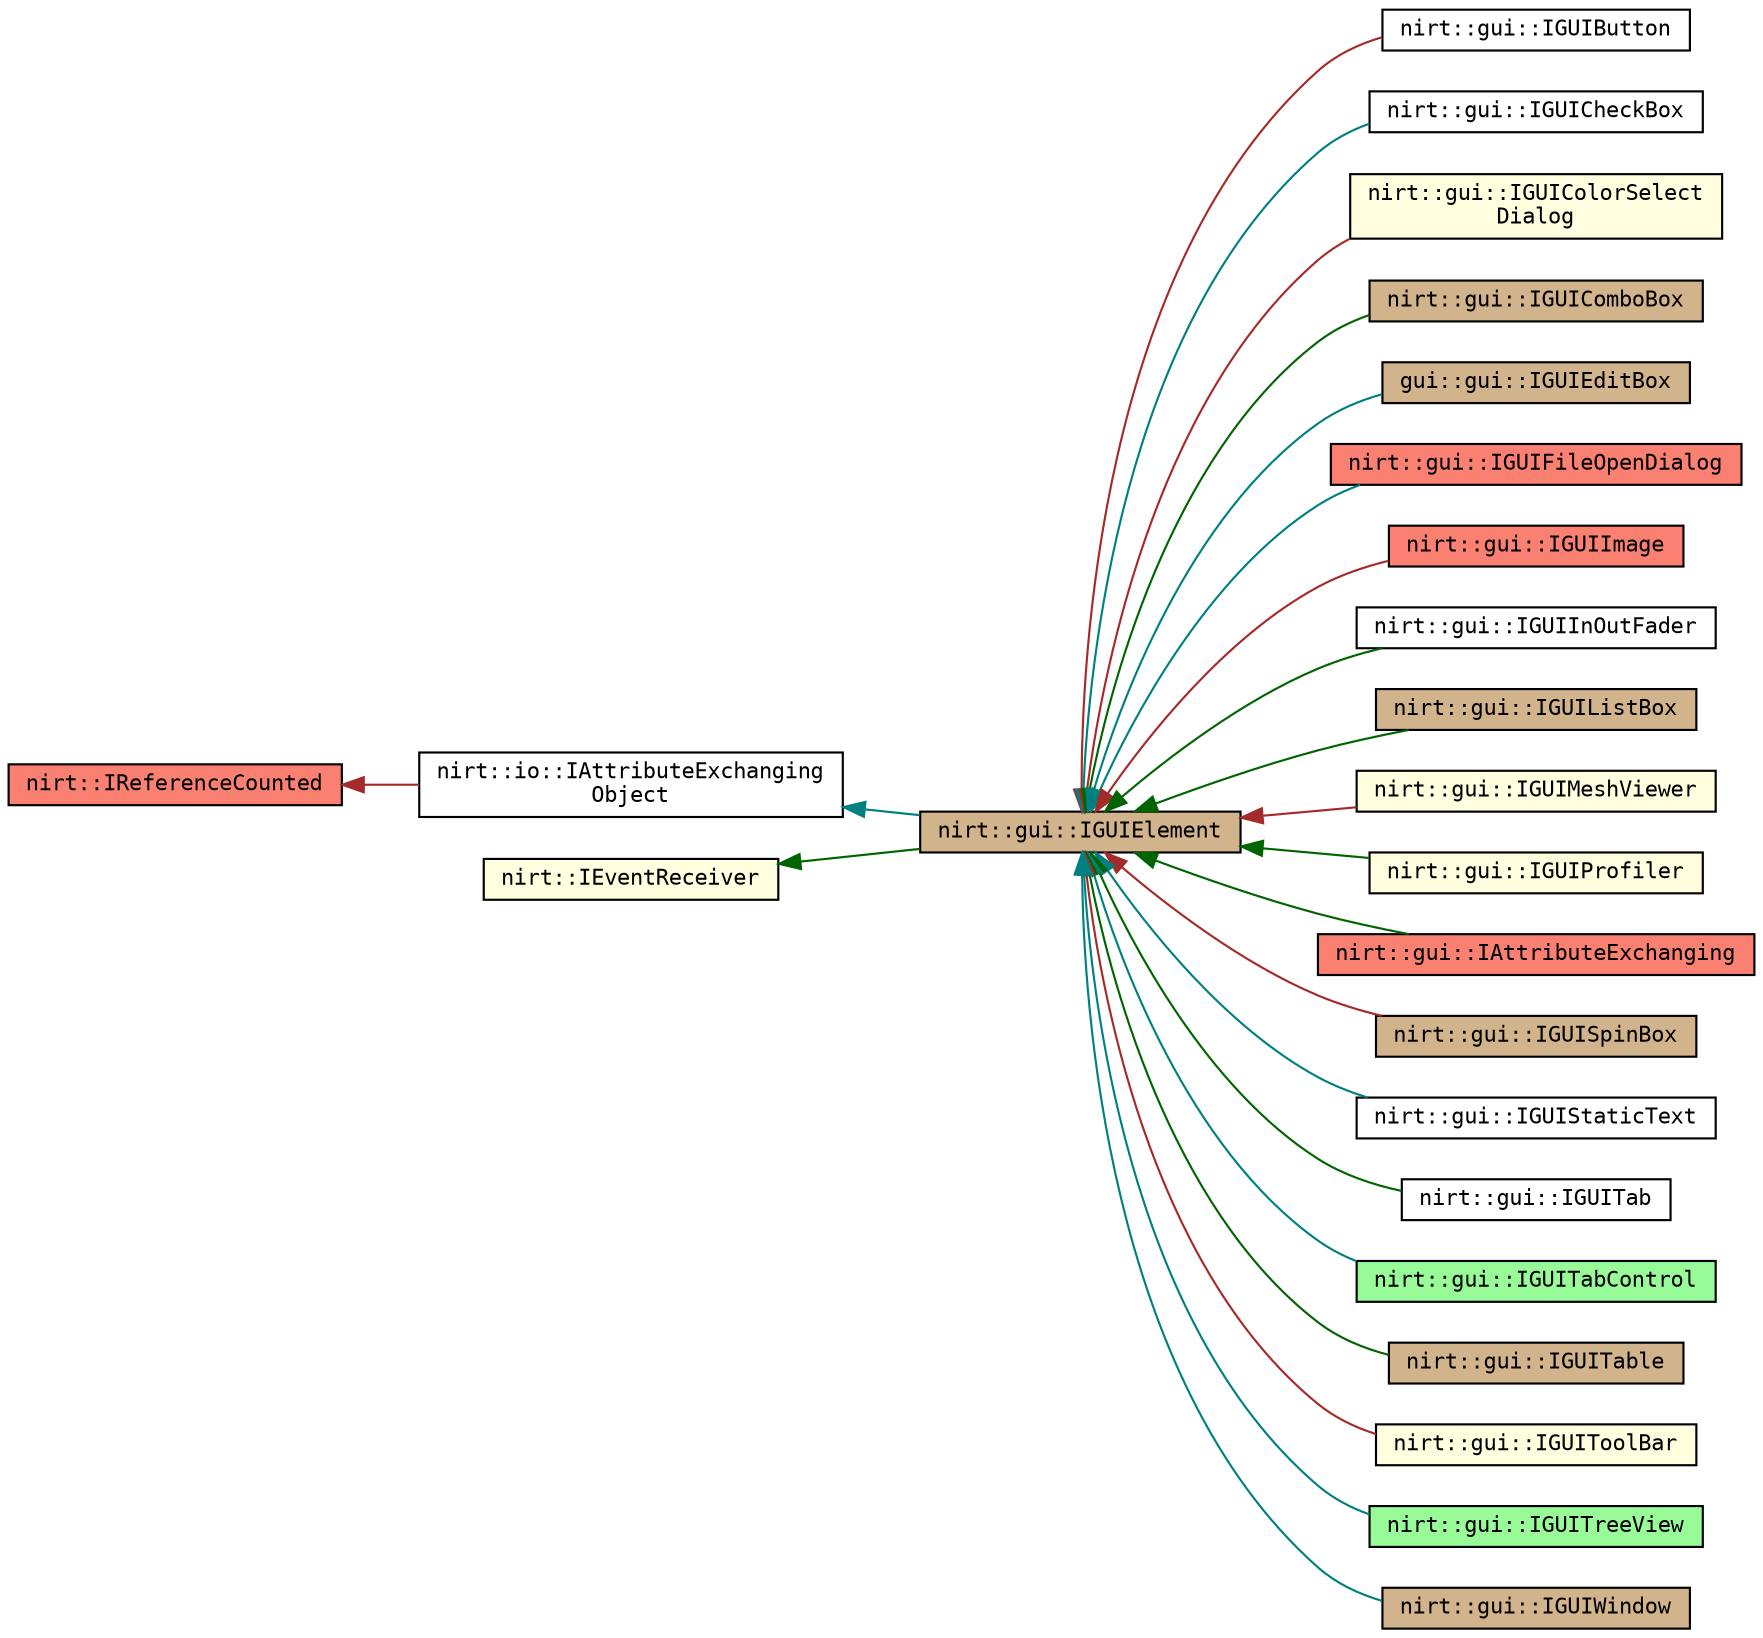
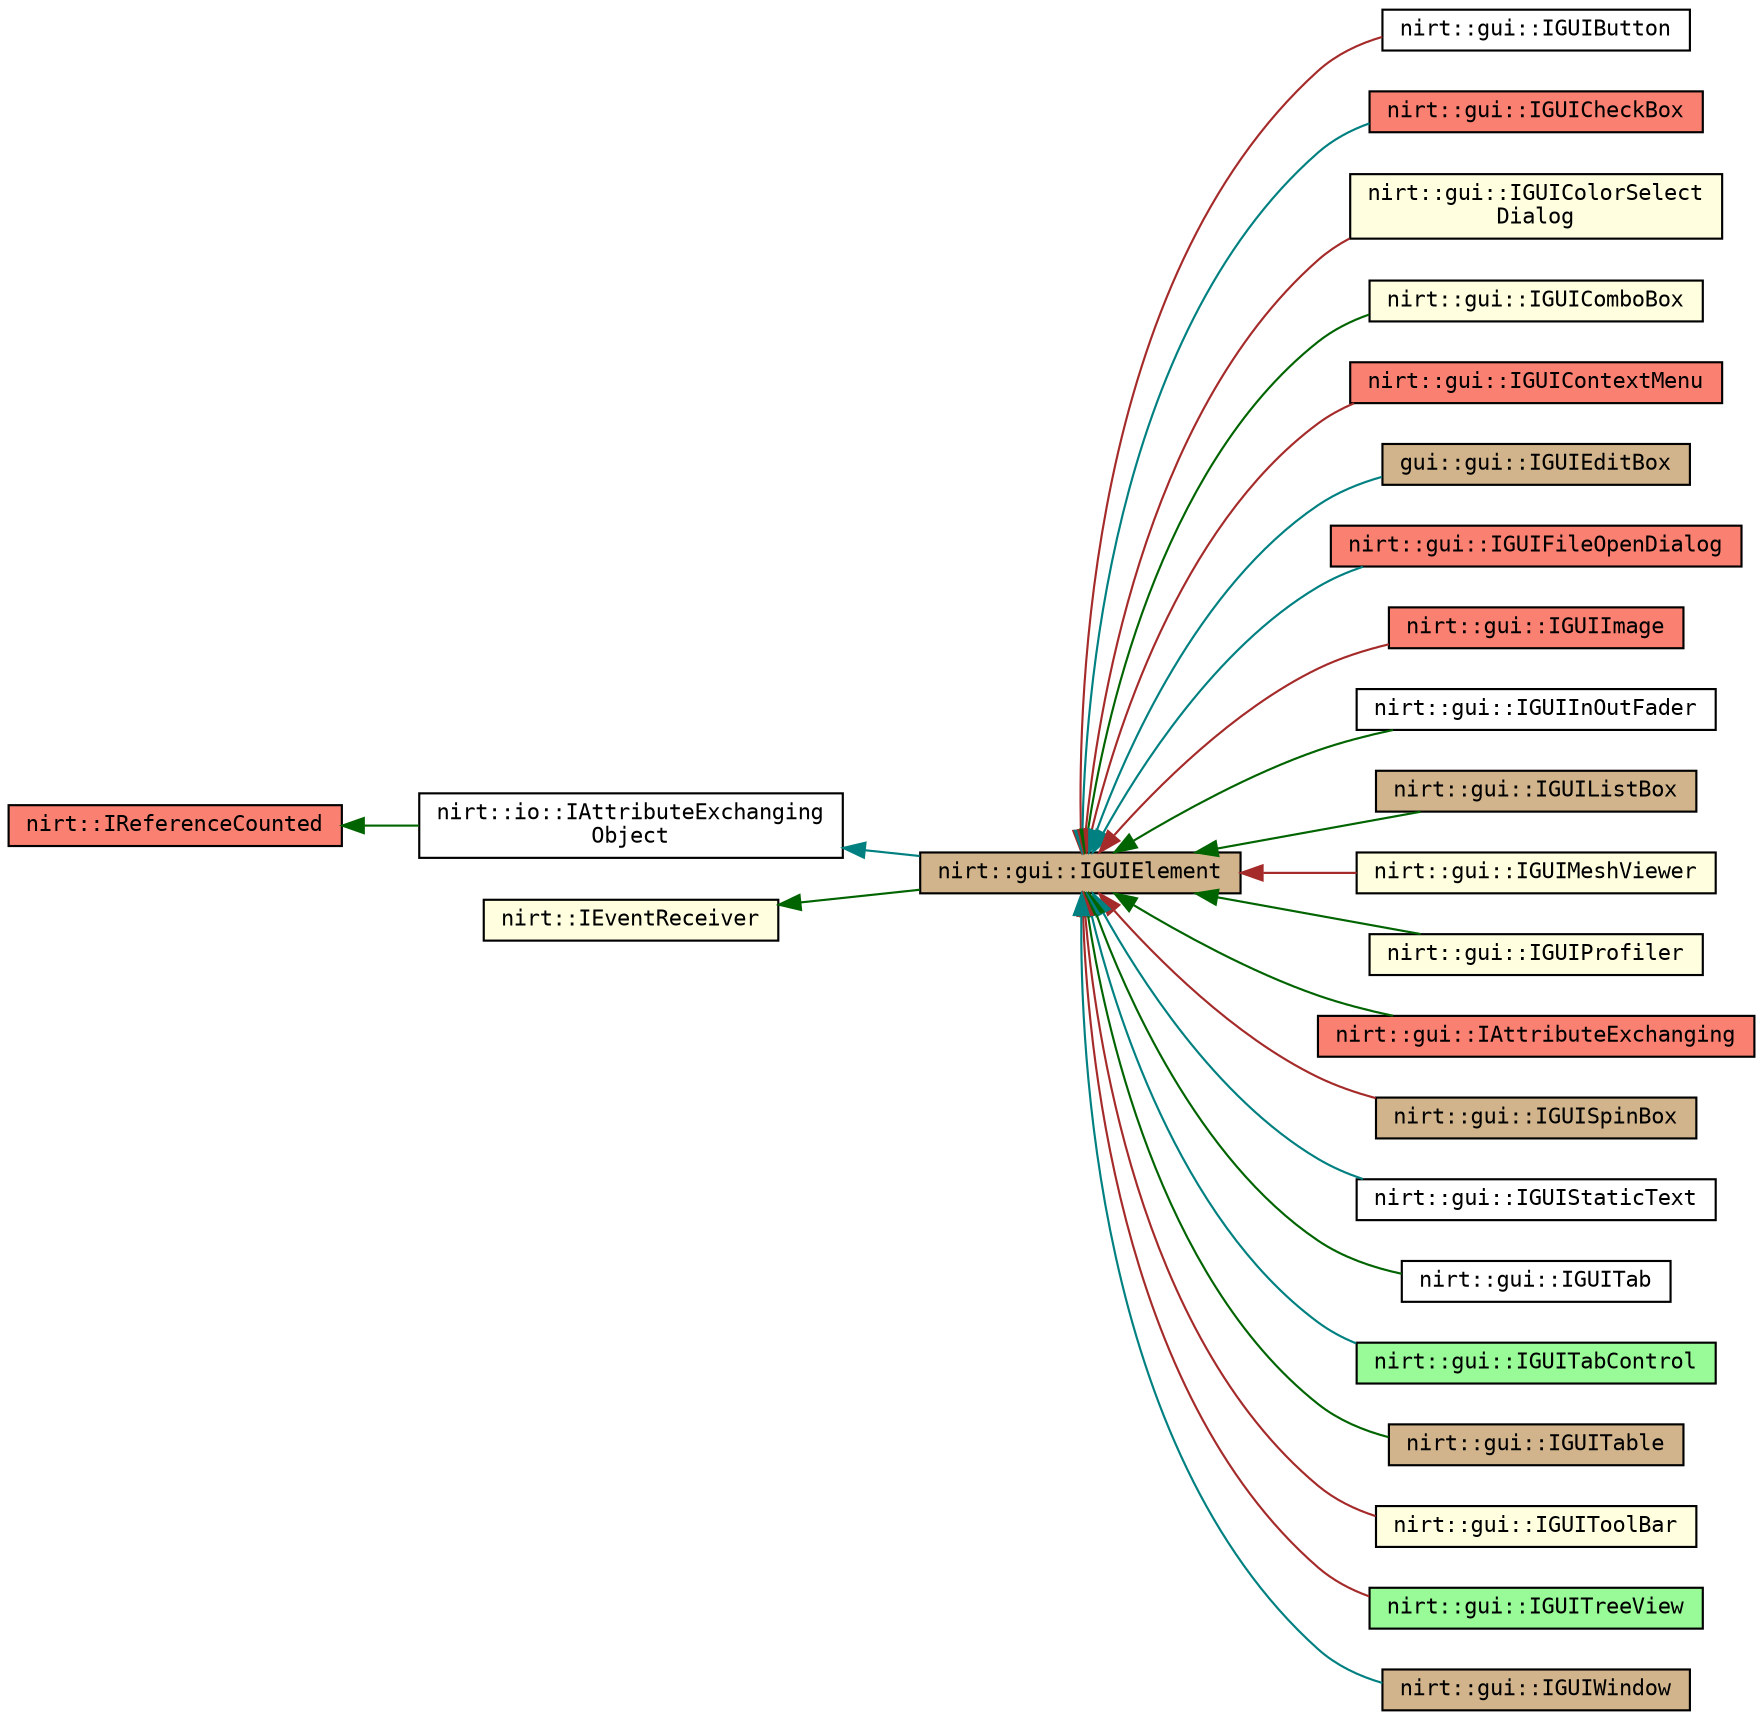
node "nirt::gui::IGUICheckBox": fillcolor white -> salmon
node "nirt::gui::IGUIComboBox": fillcolor tan -> lightyellow
node "nirt::gui::IGUIContextMenu": added
edge "nirt::io::IAttributeExchanging Object" -> "nirt::IReferenceCounted": color brown -> darkgreen
edge "nirt::gui::IGUITreeView" -> "nirt::gui::IGUIElement": color teal -> brown
